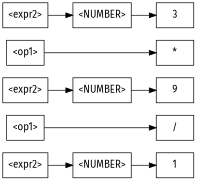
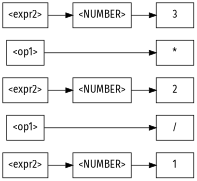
node "9": label "9" -> "2"
